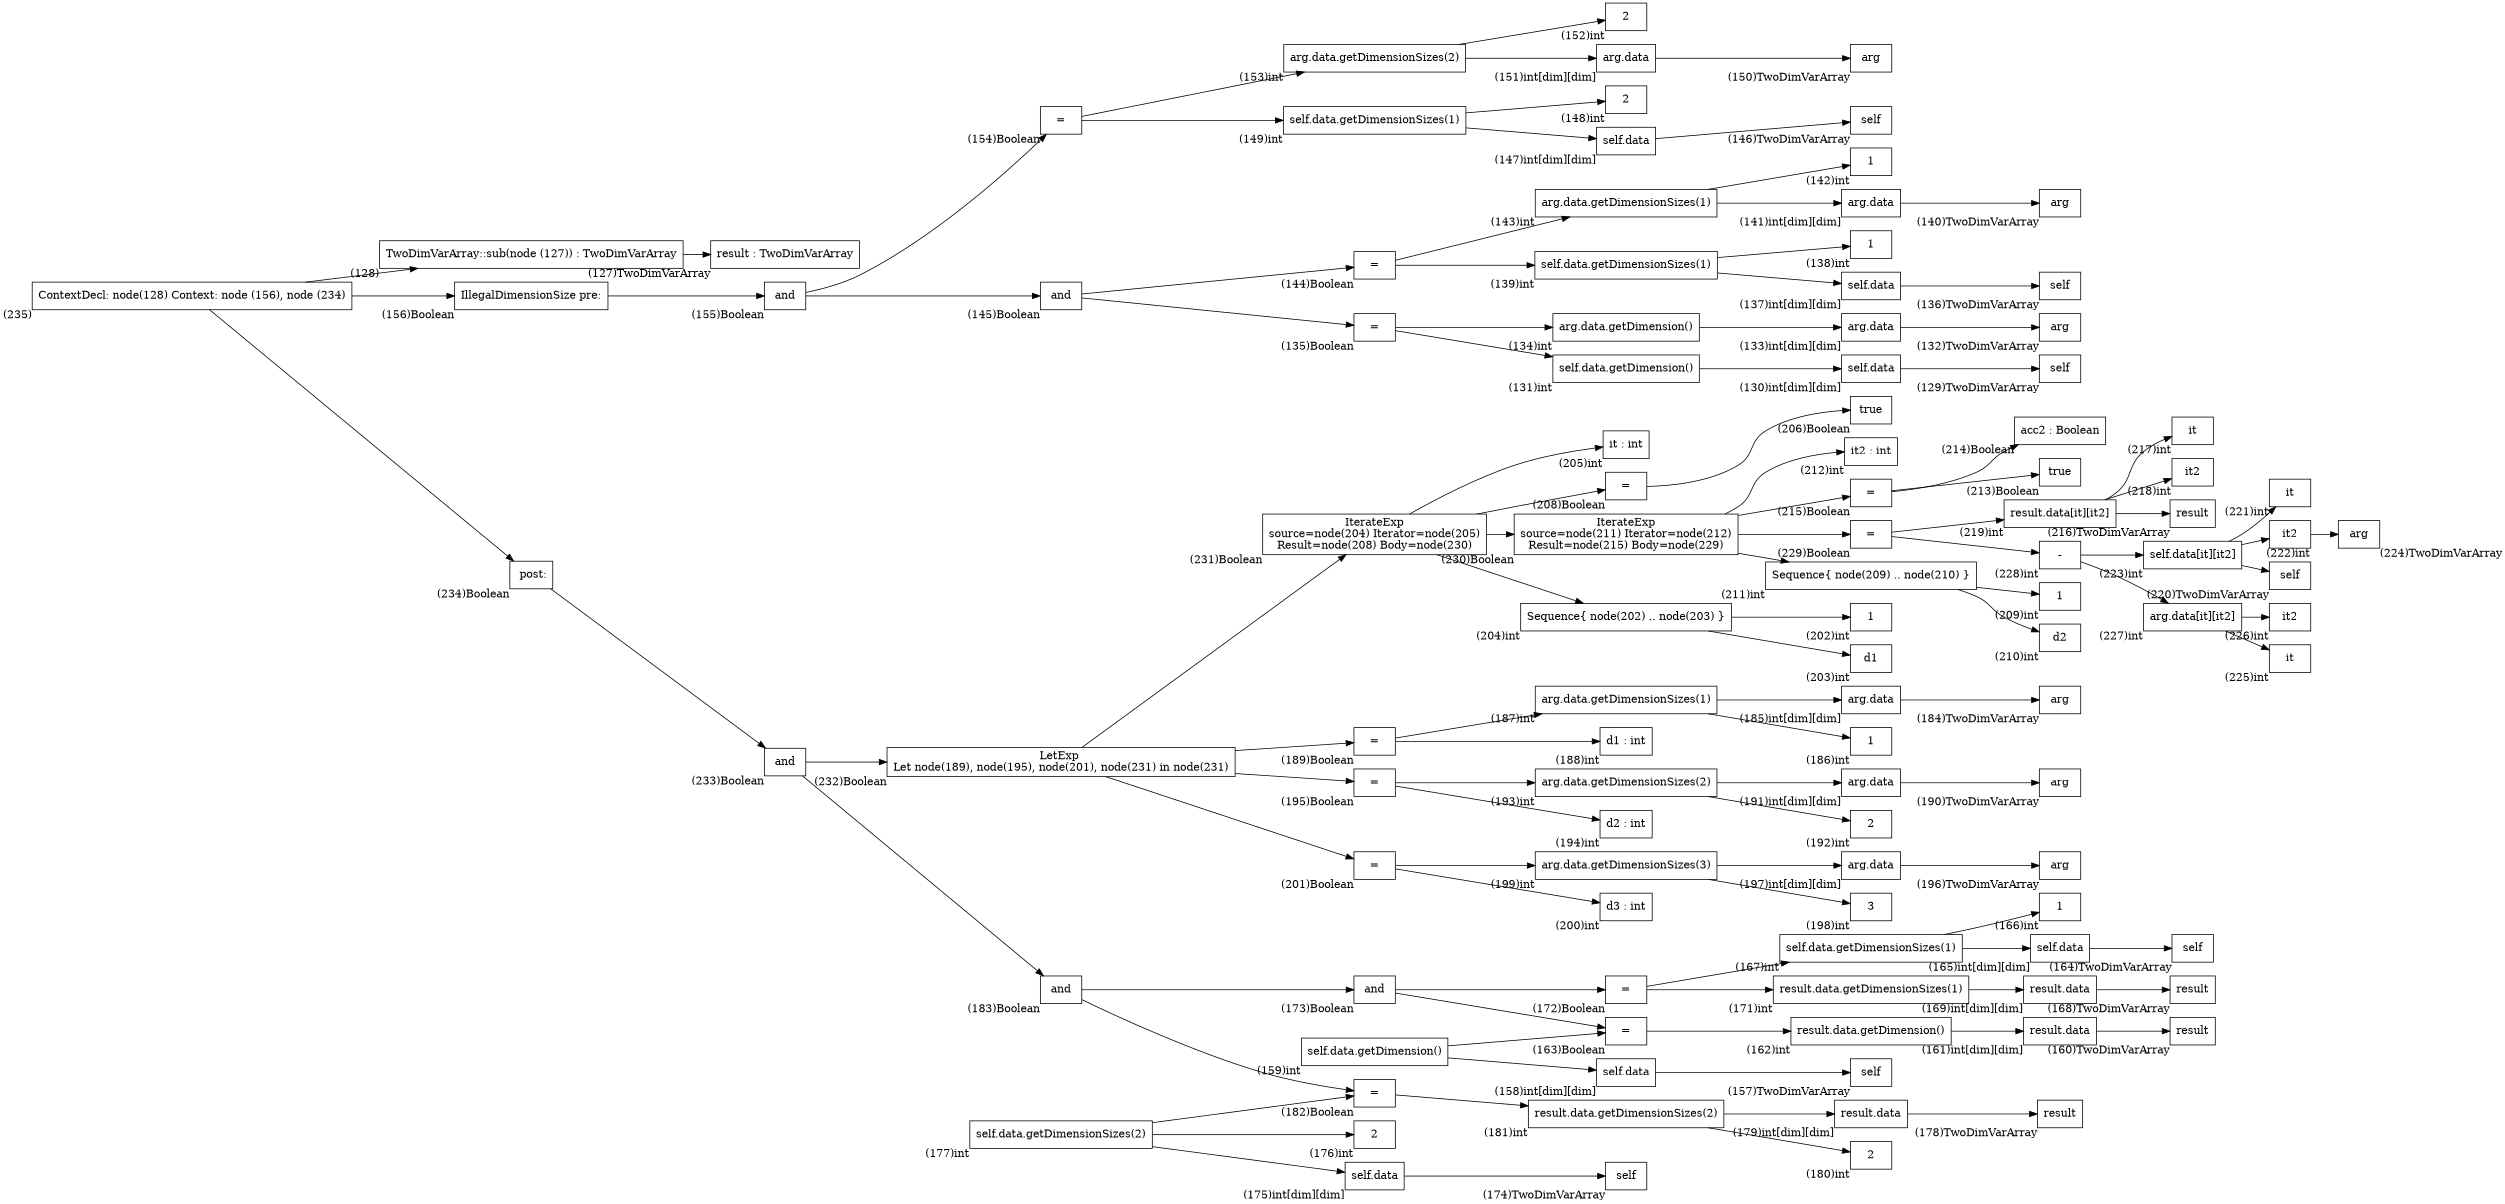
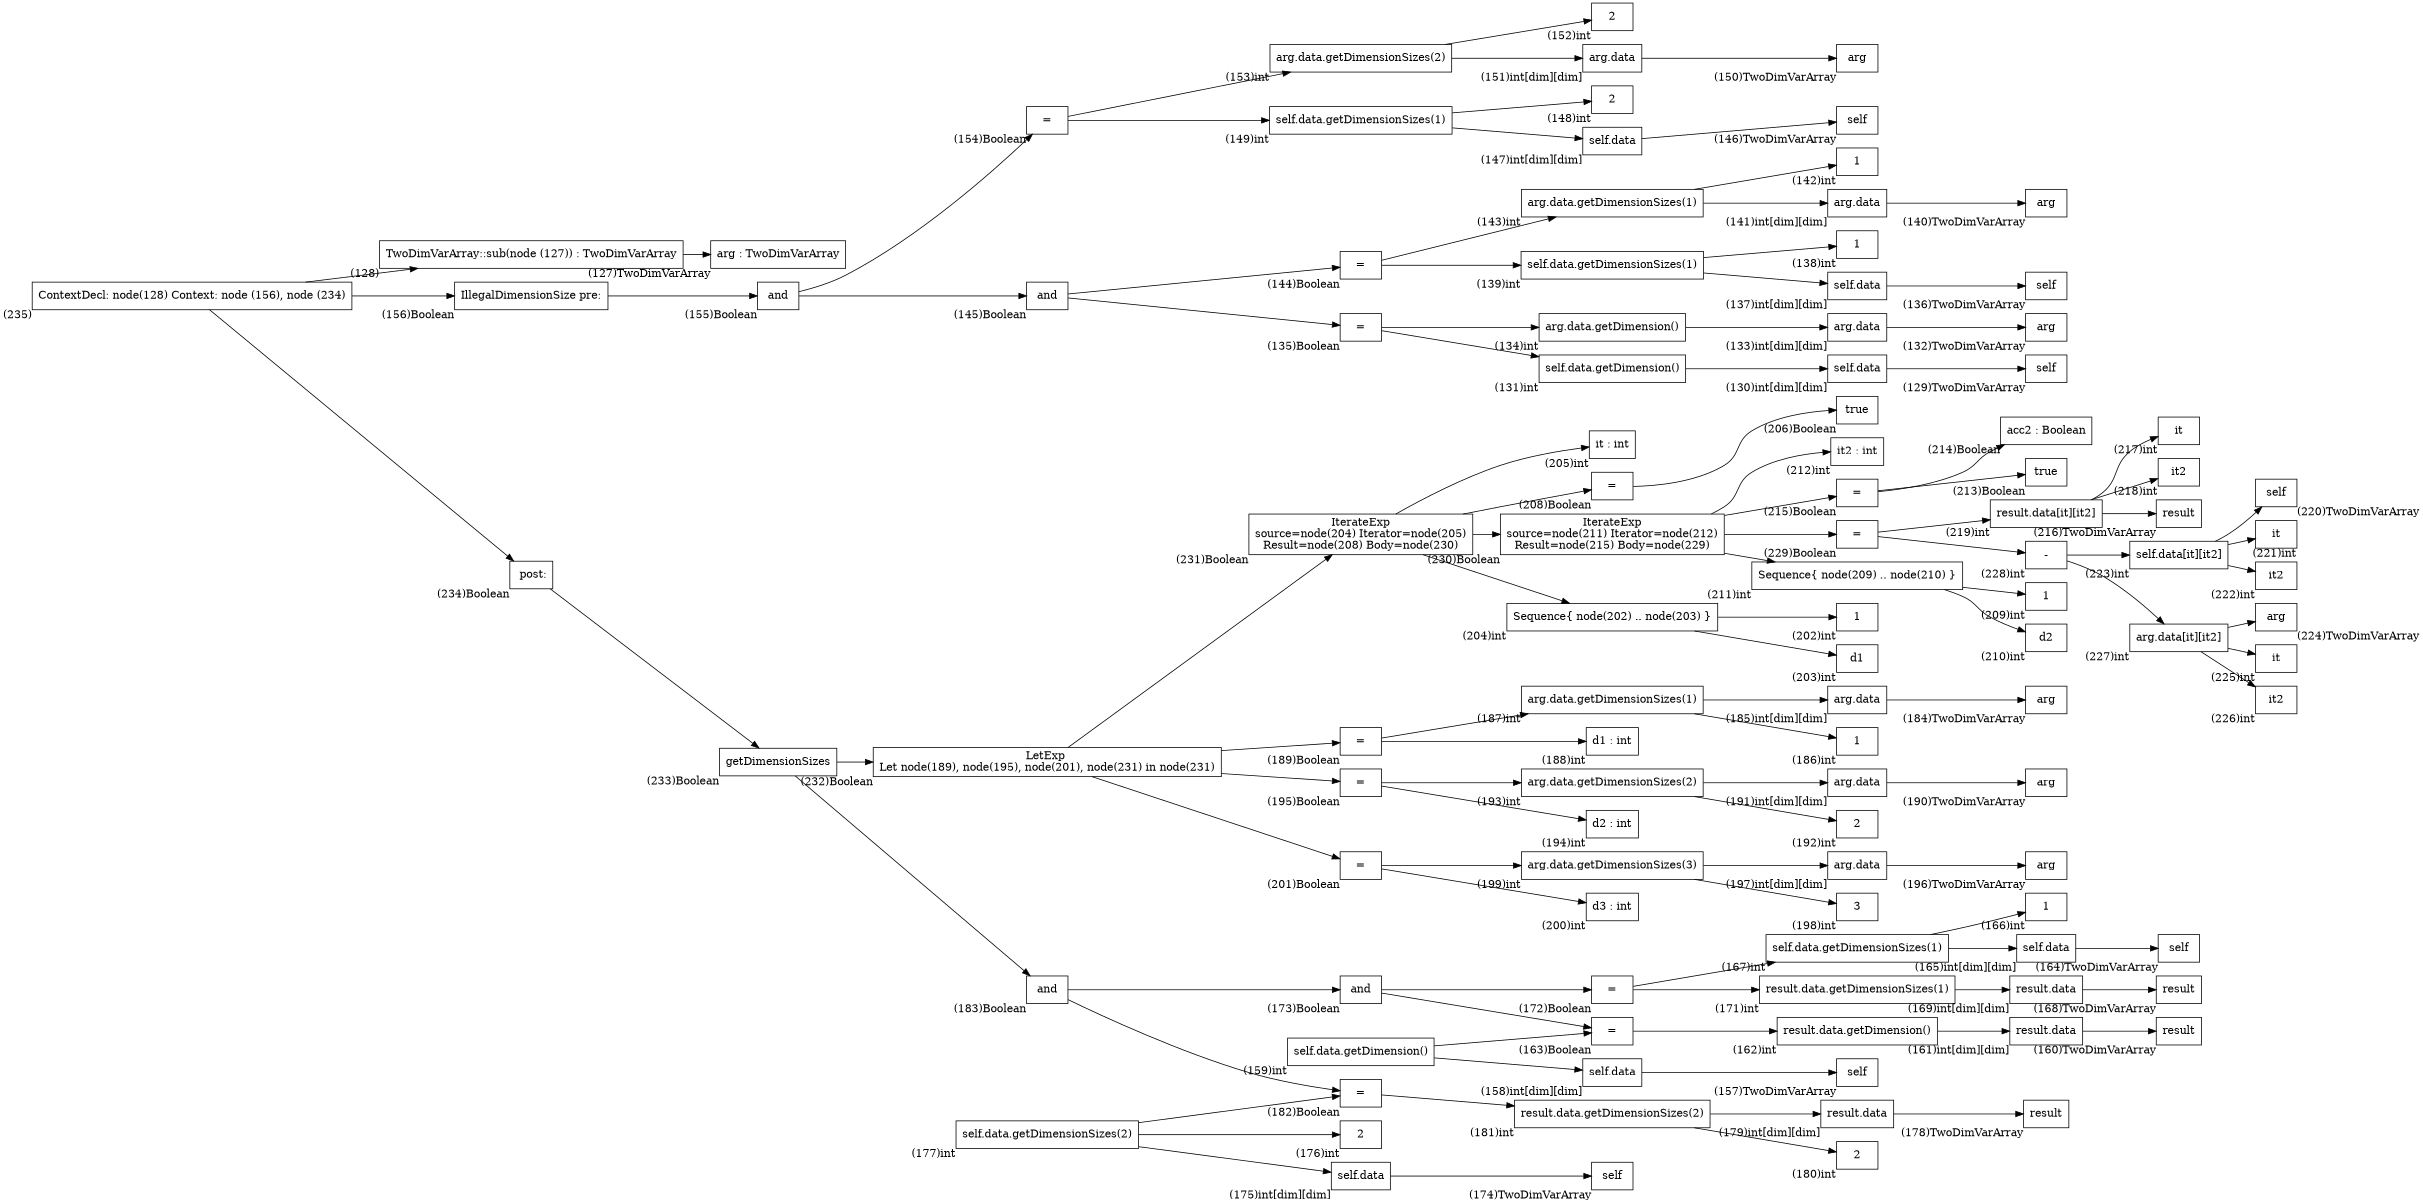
node "result : TwoDimVarArray (127)TwoDimVarArray": label "result : TwoDimVarArray (127)TwoDimVarArray" -> "arg : TwoDimVarArray (127)TwoDimVarArray"
edge "it2 (222)int" -> "arg (224)TwoDimVarArray": now "arg.data[it][it2] (227)int" -> "arg (224)TwoDimVarArray"
node "and (233)Boolean": label "and (233)Boolean" -> "getDimensionSizes (233)Boolean"
